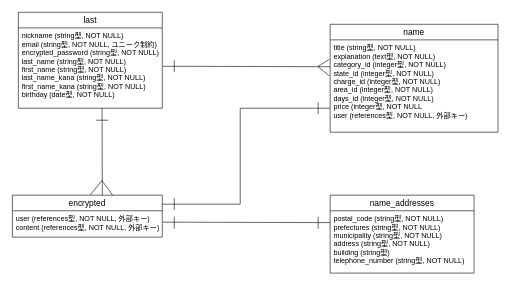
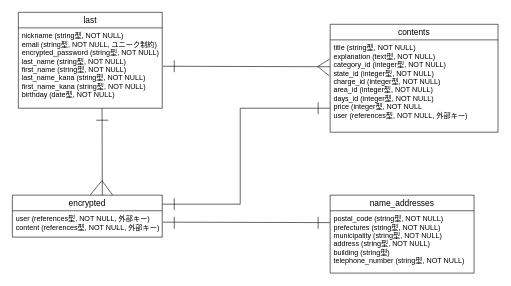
node "name": label "name" -> "contents"
